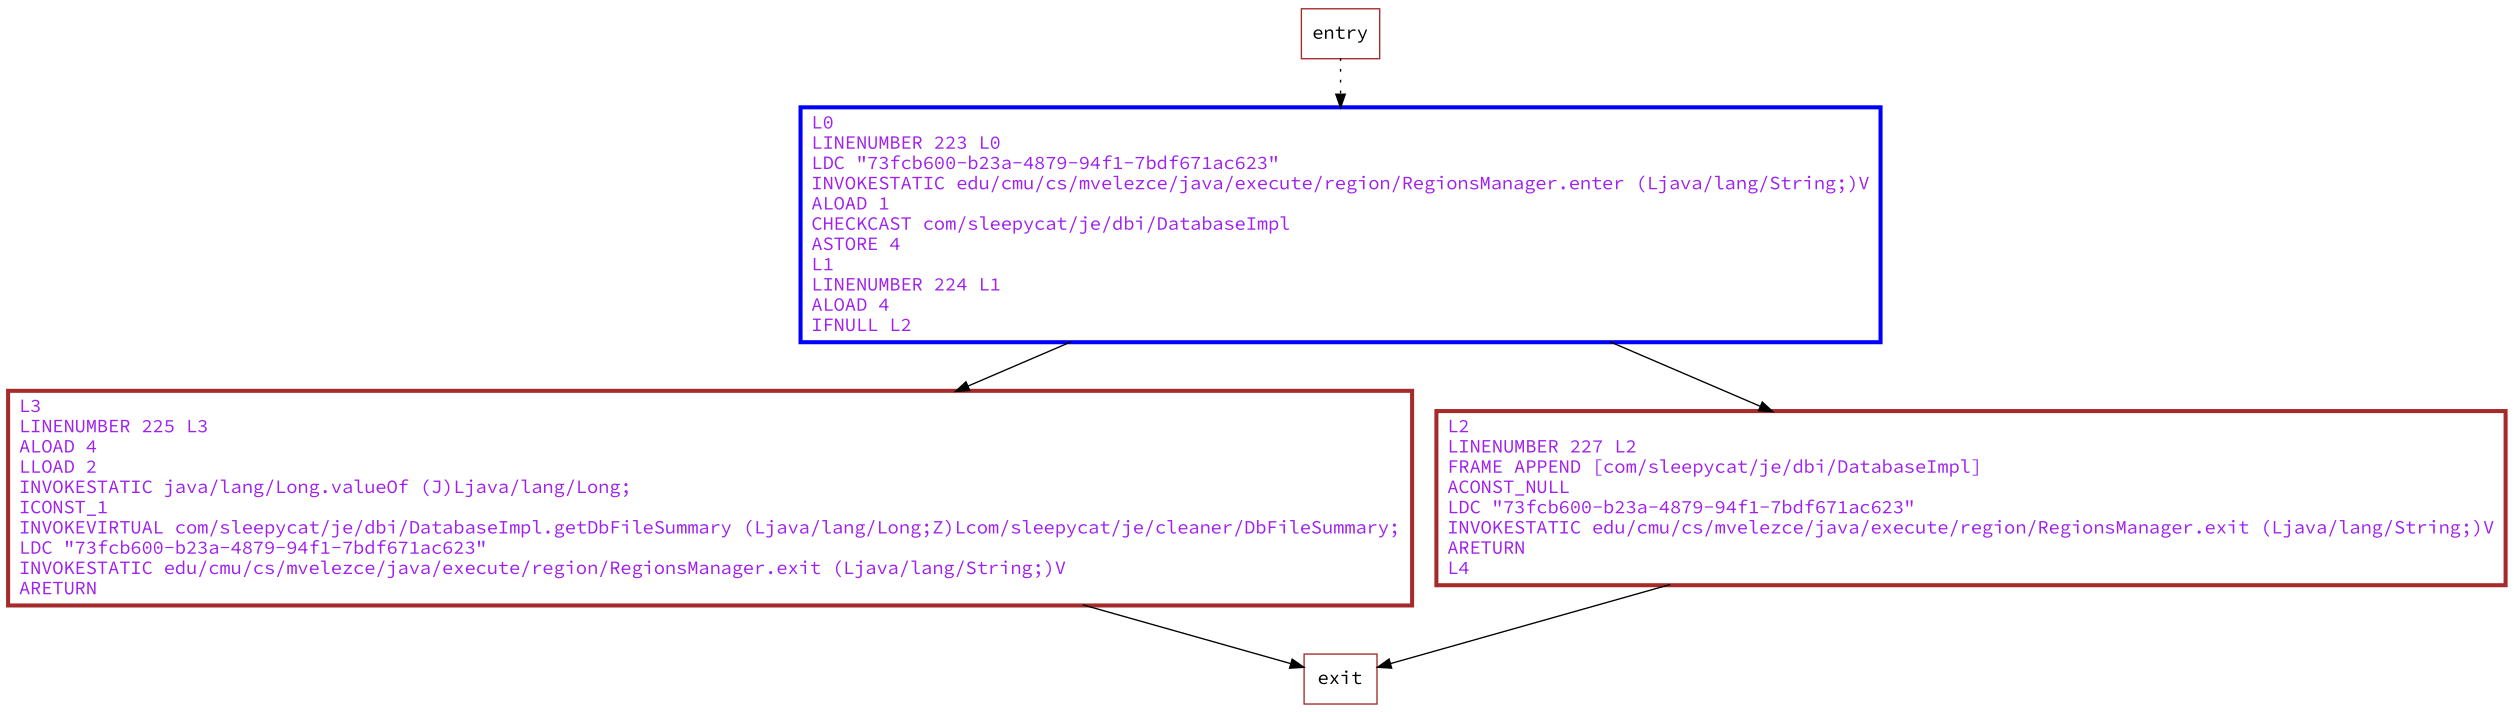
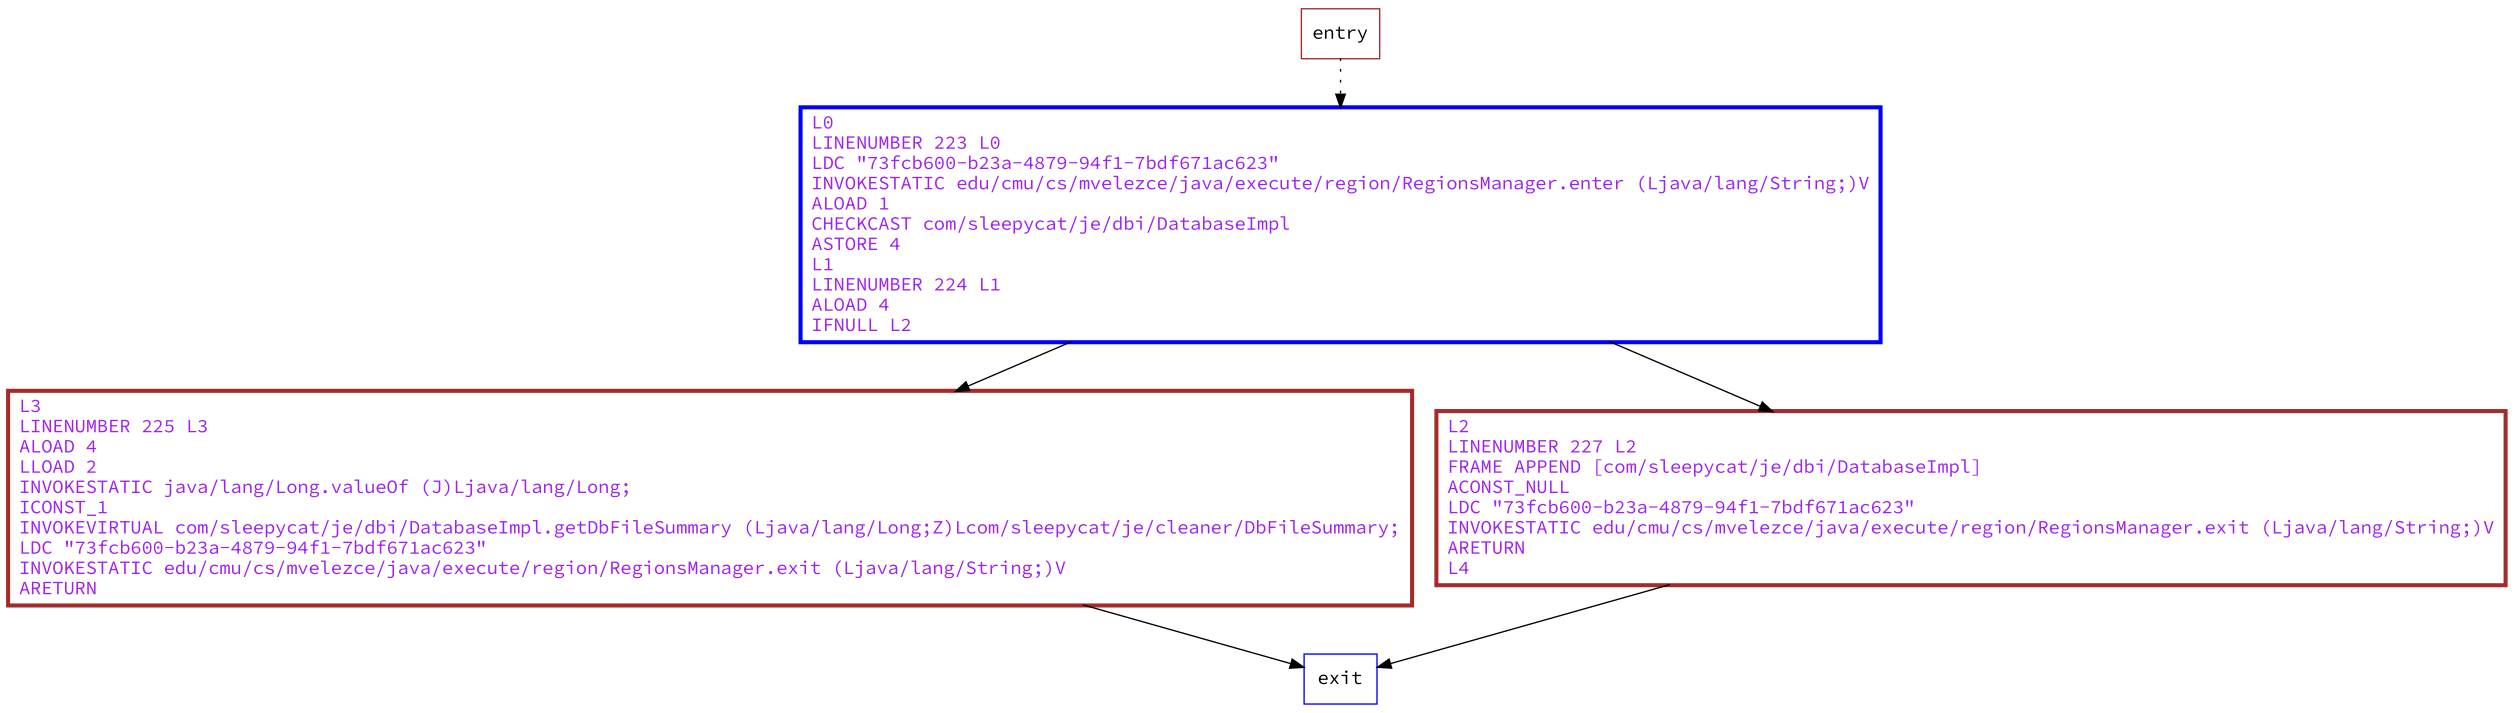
node "exit": color brown -> blue
